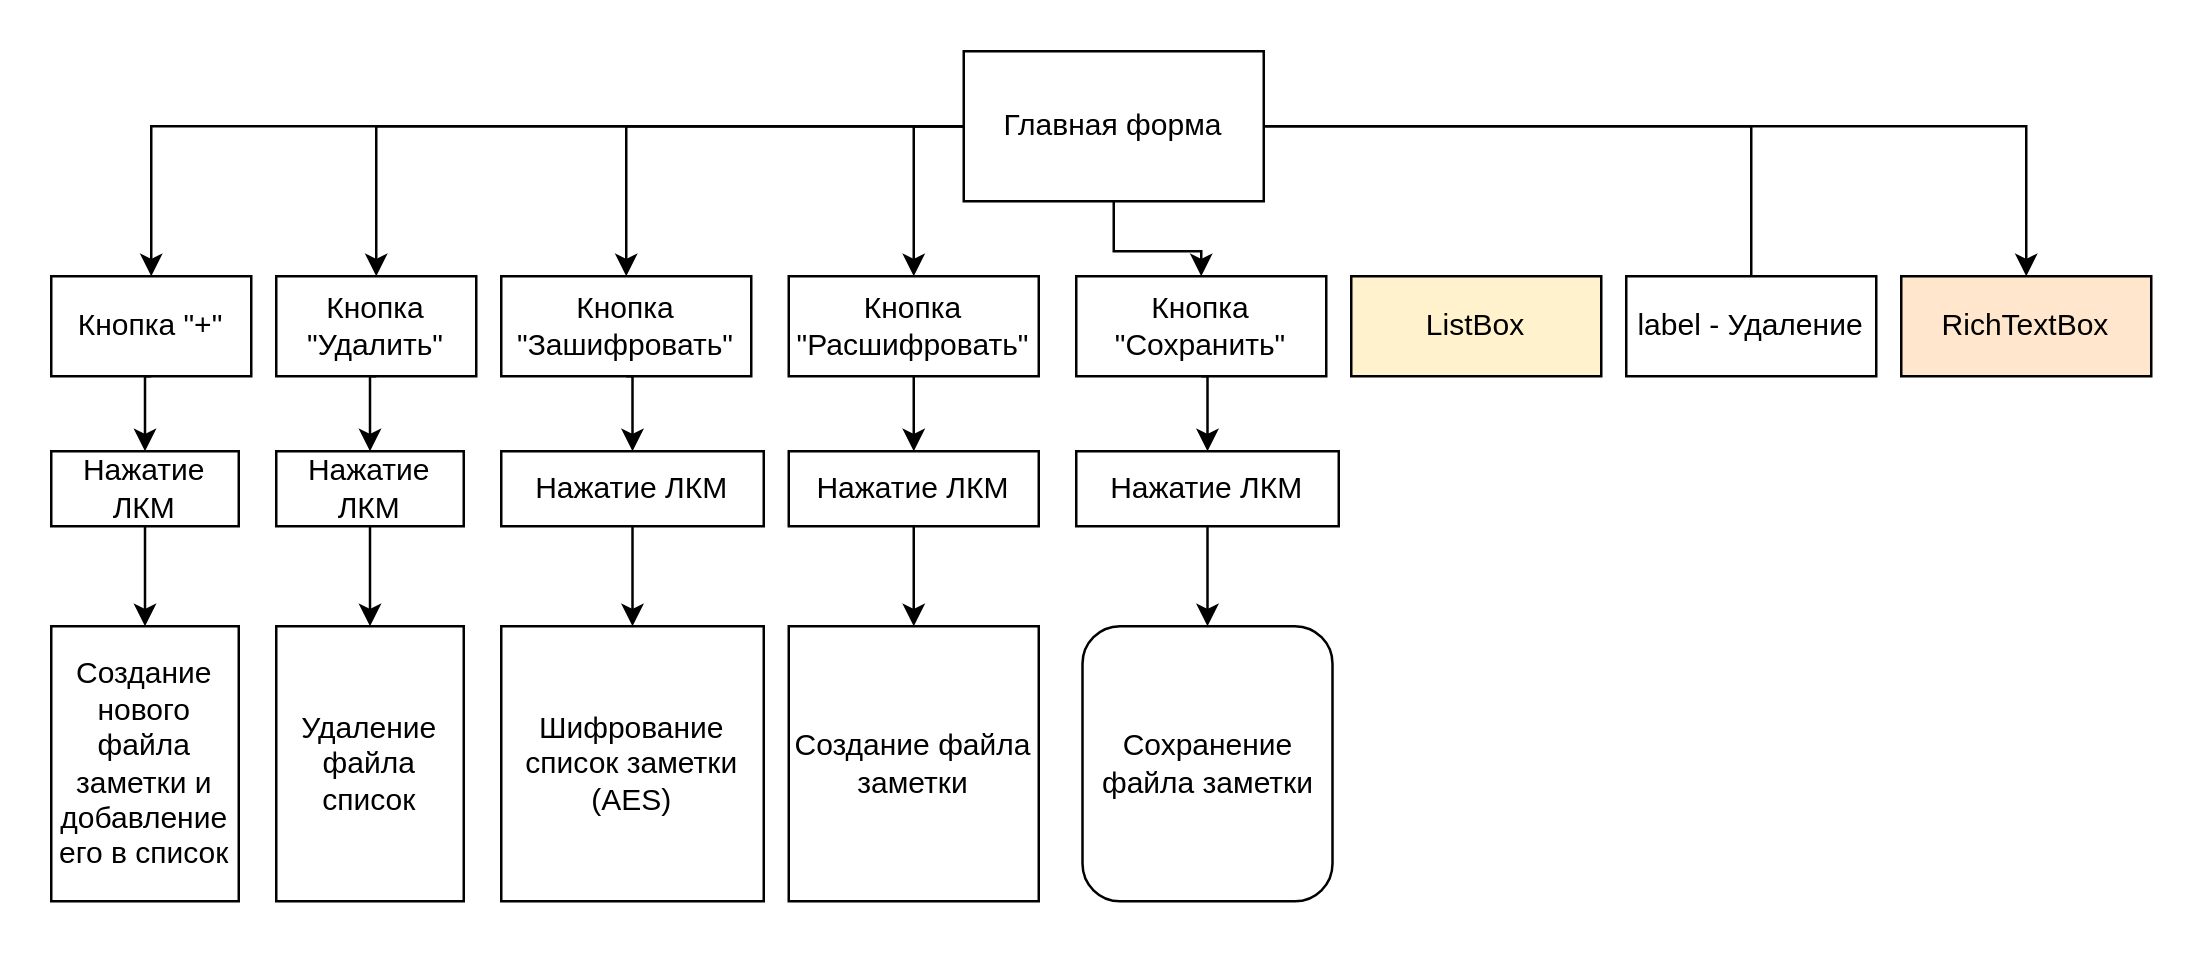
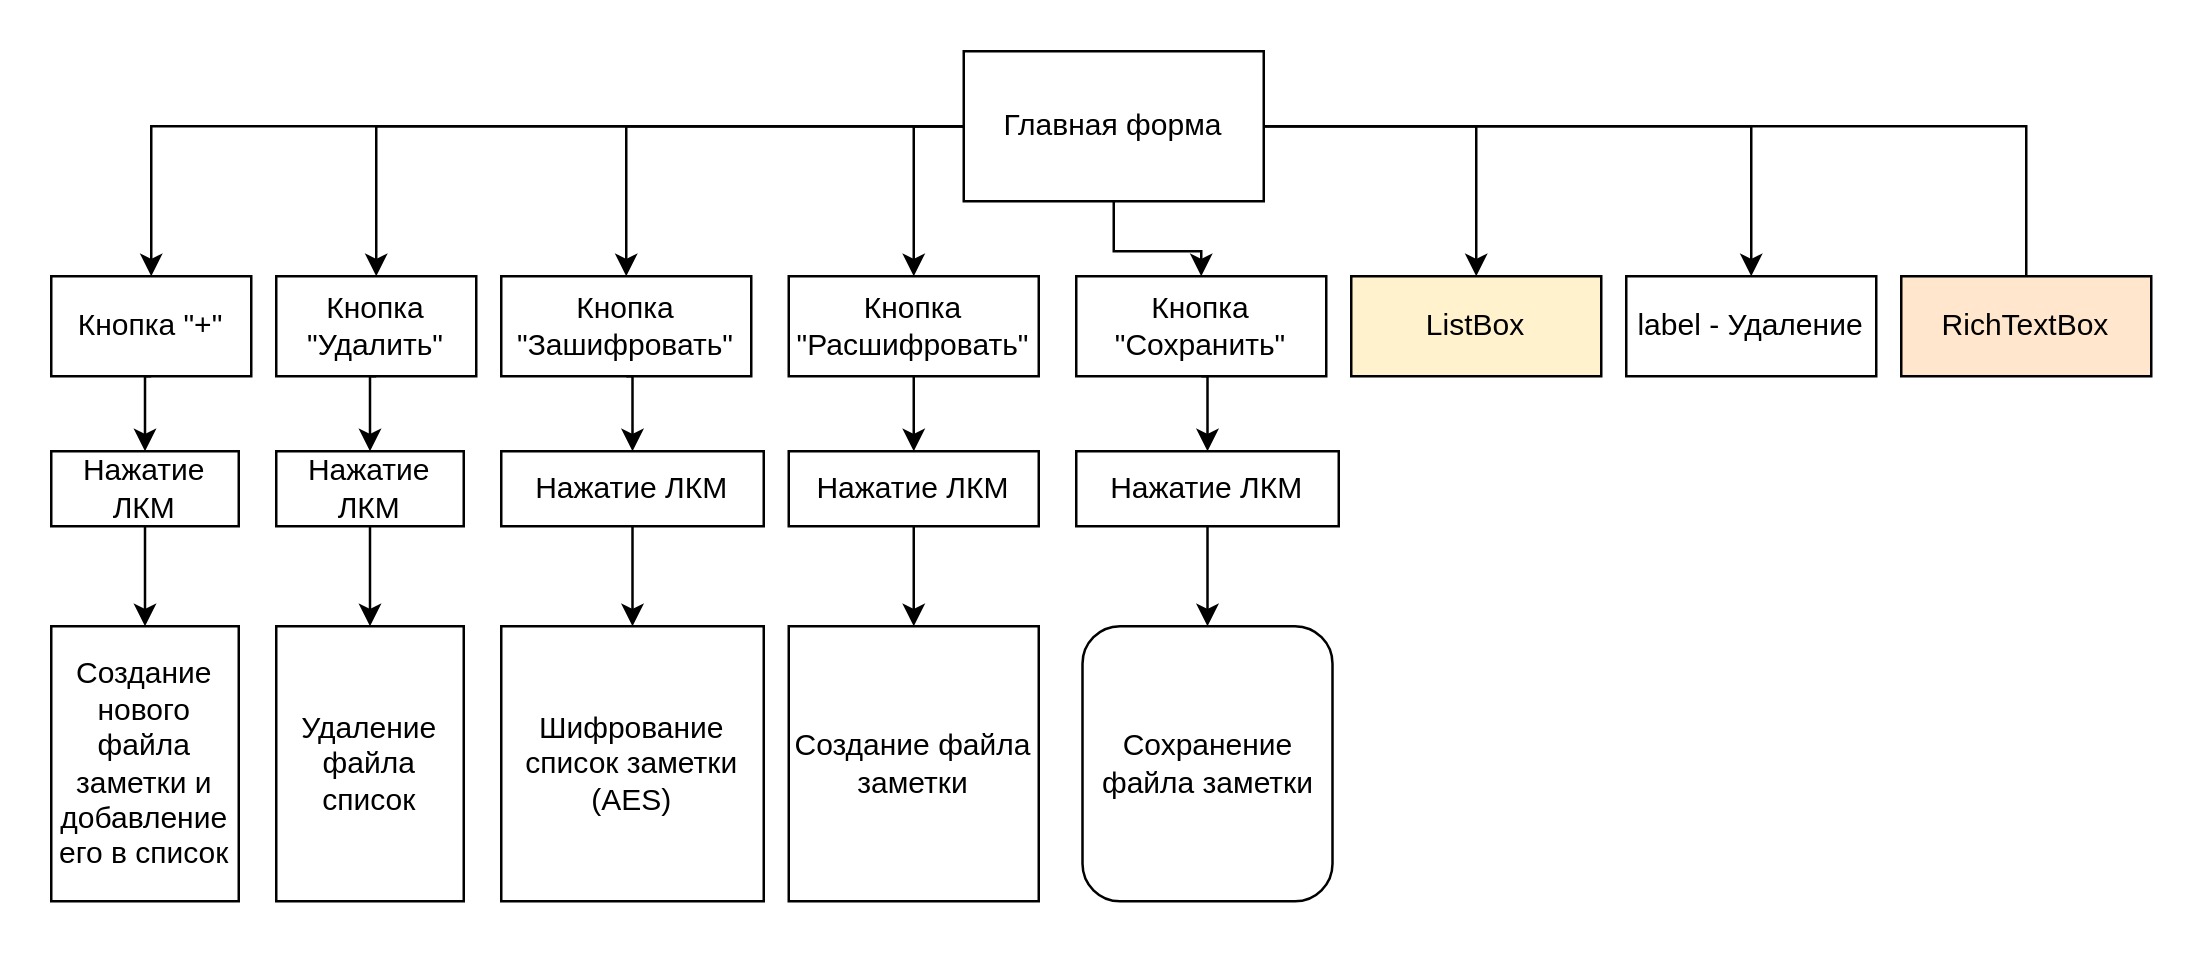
edge "Главная форма" -> "ListBox": added
edge "Главная форма" -> "RichTextBox": arrowhead classic -> none
edge "Главная форма" -- "label - Удаление": arrowhead none -> classic
